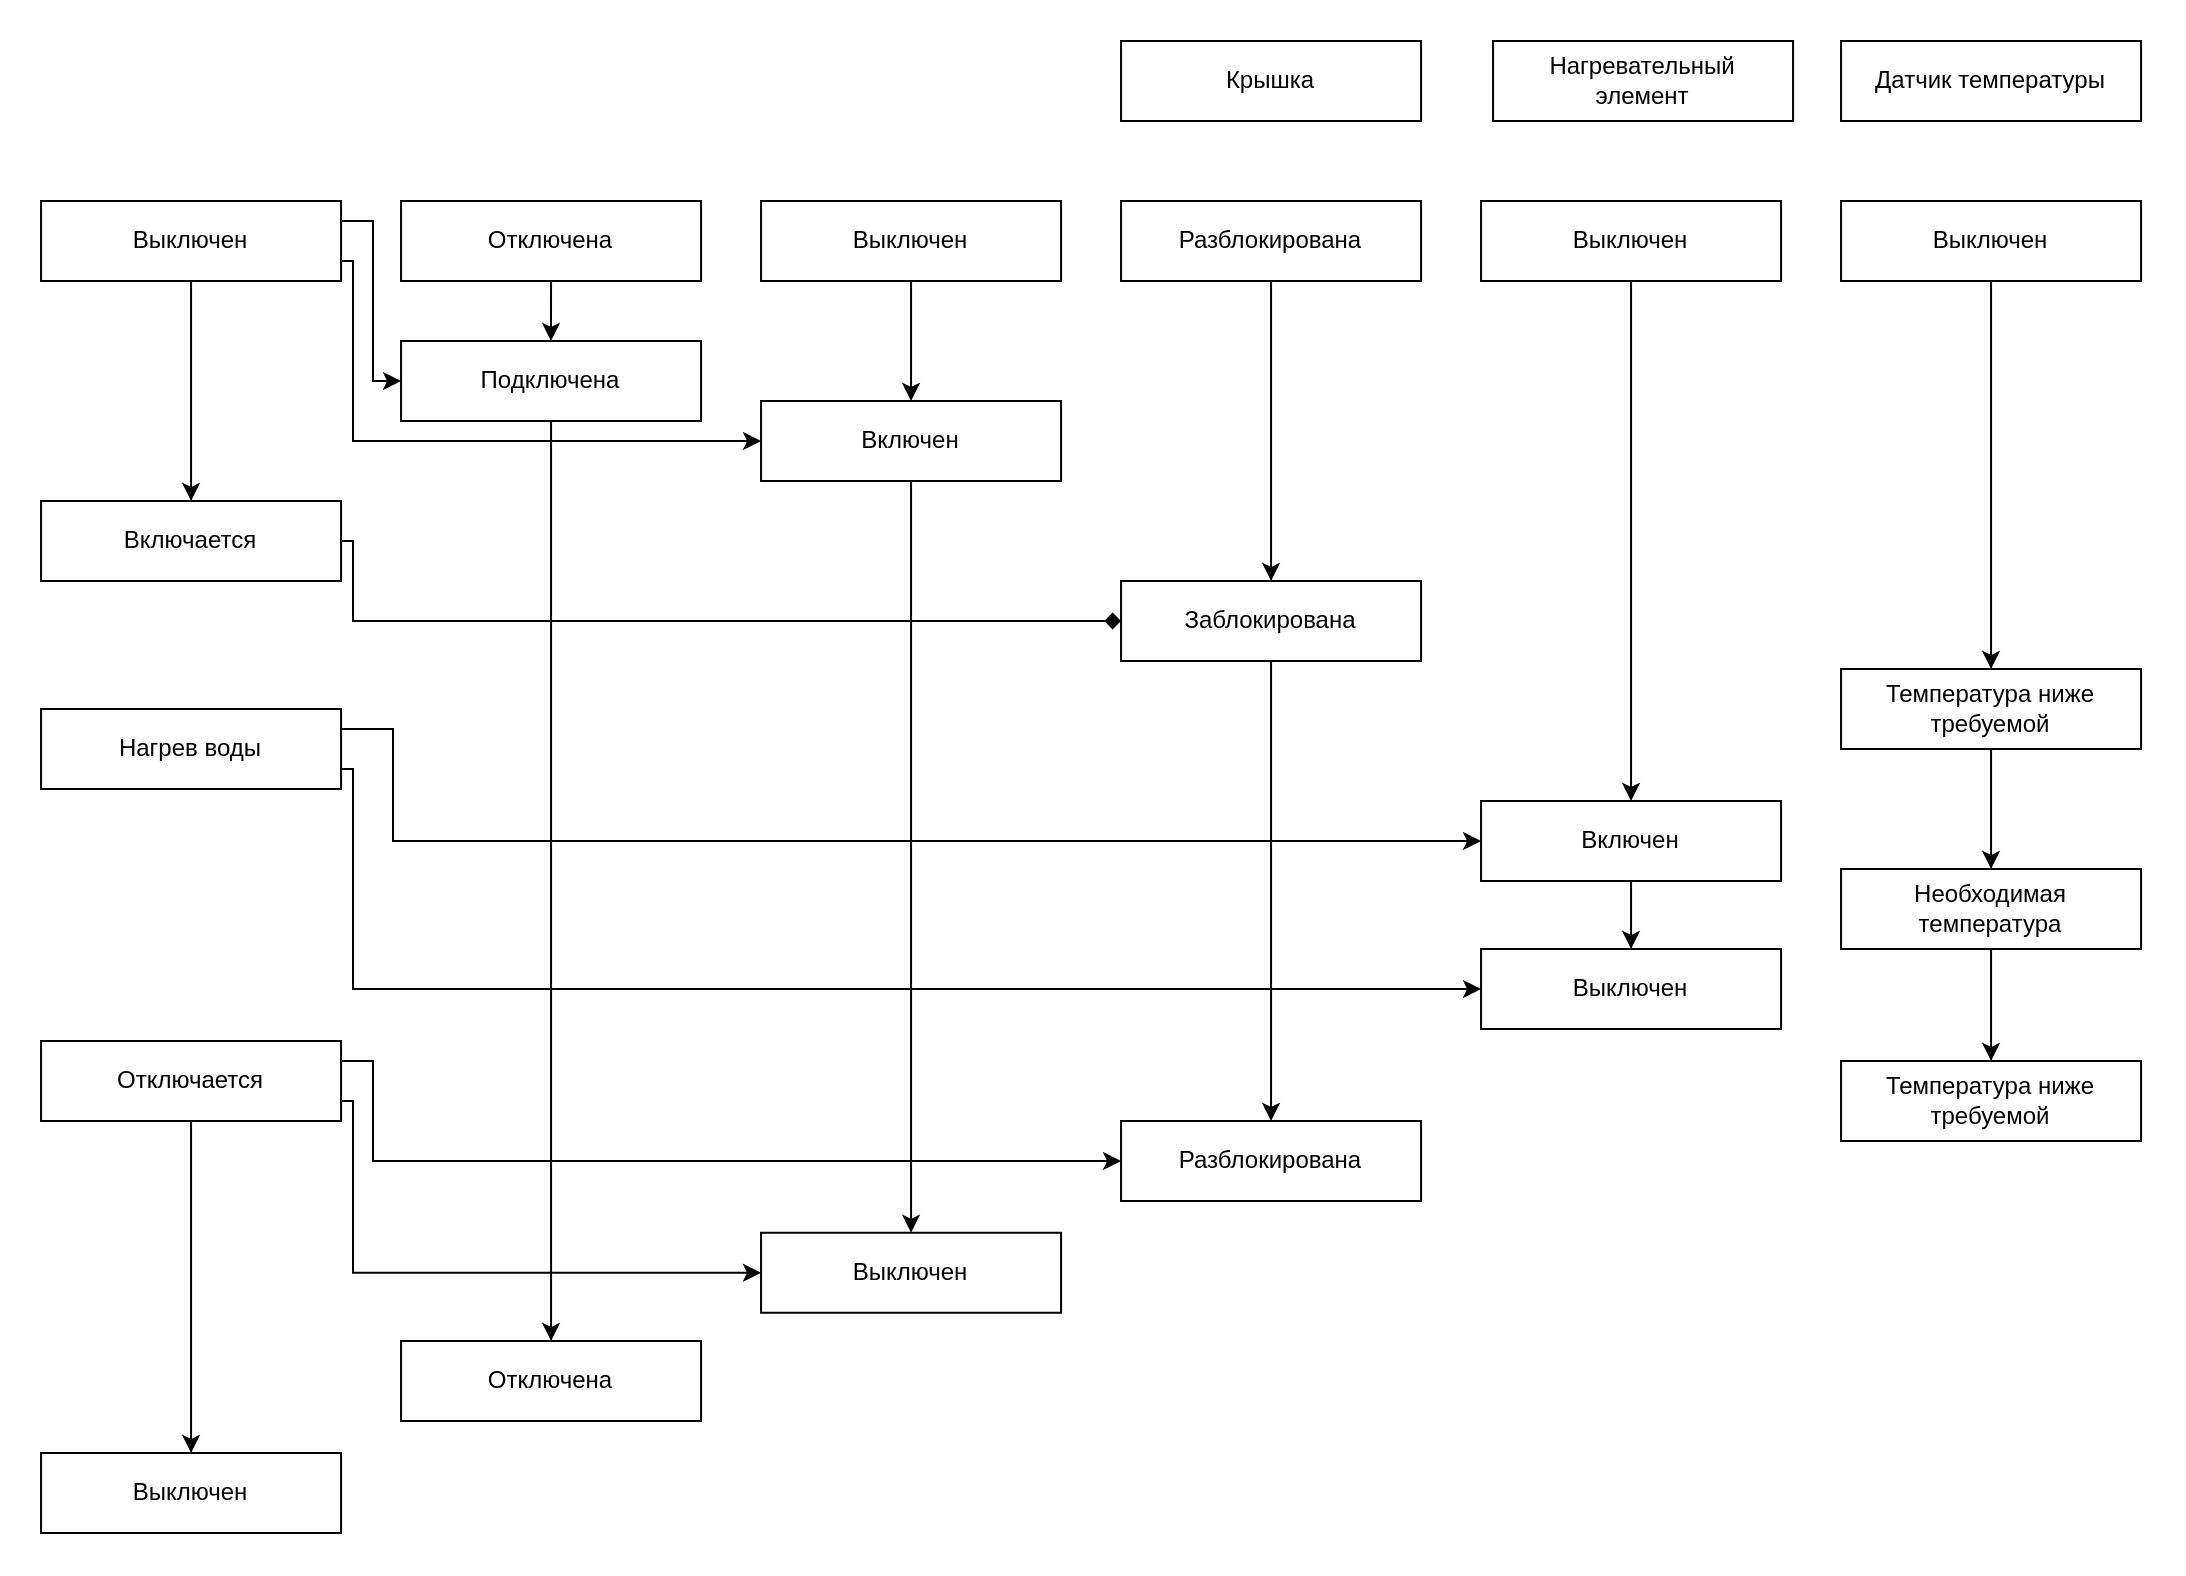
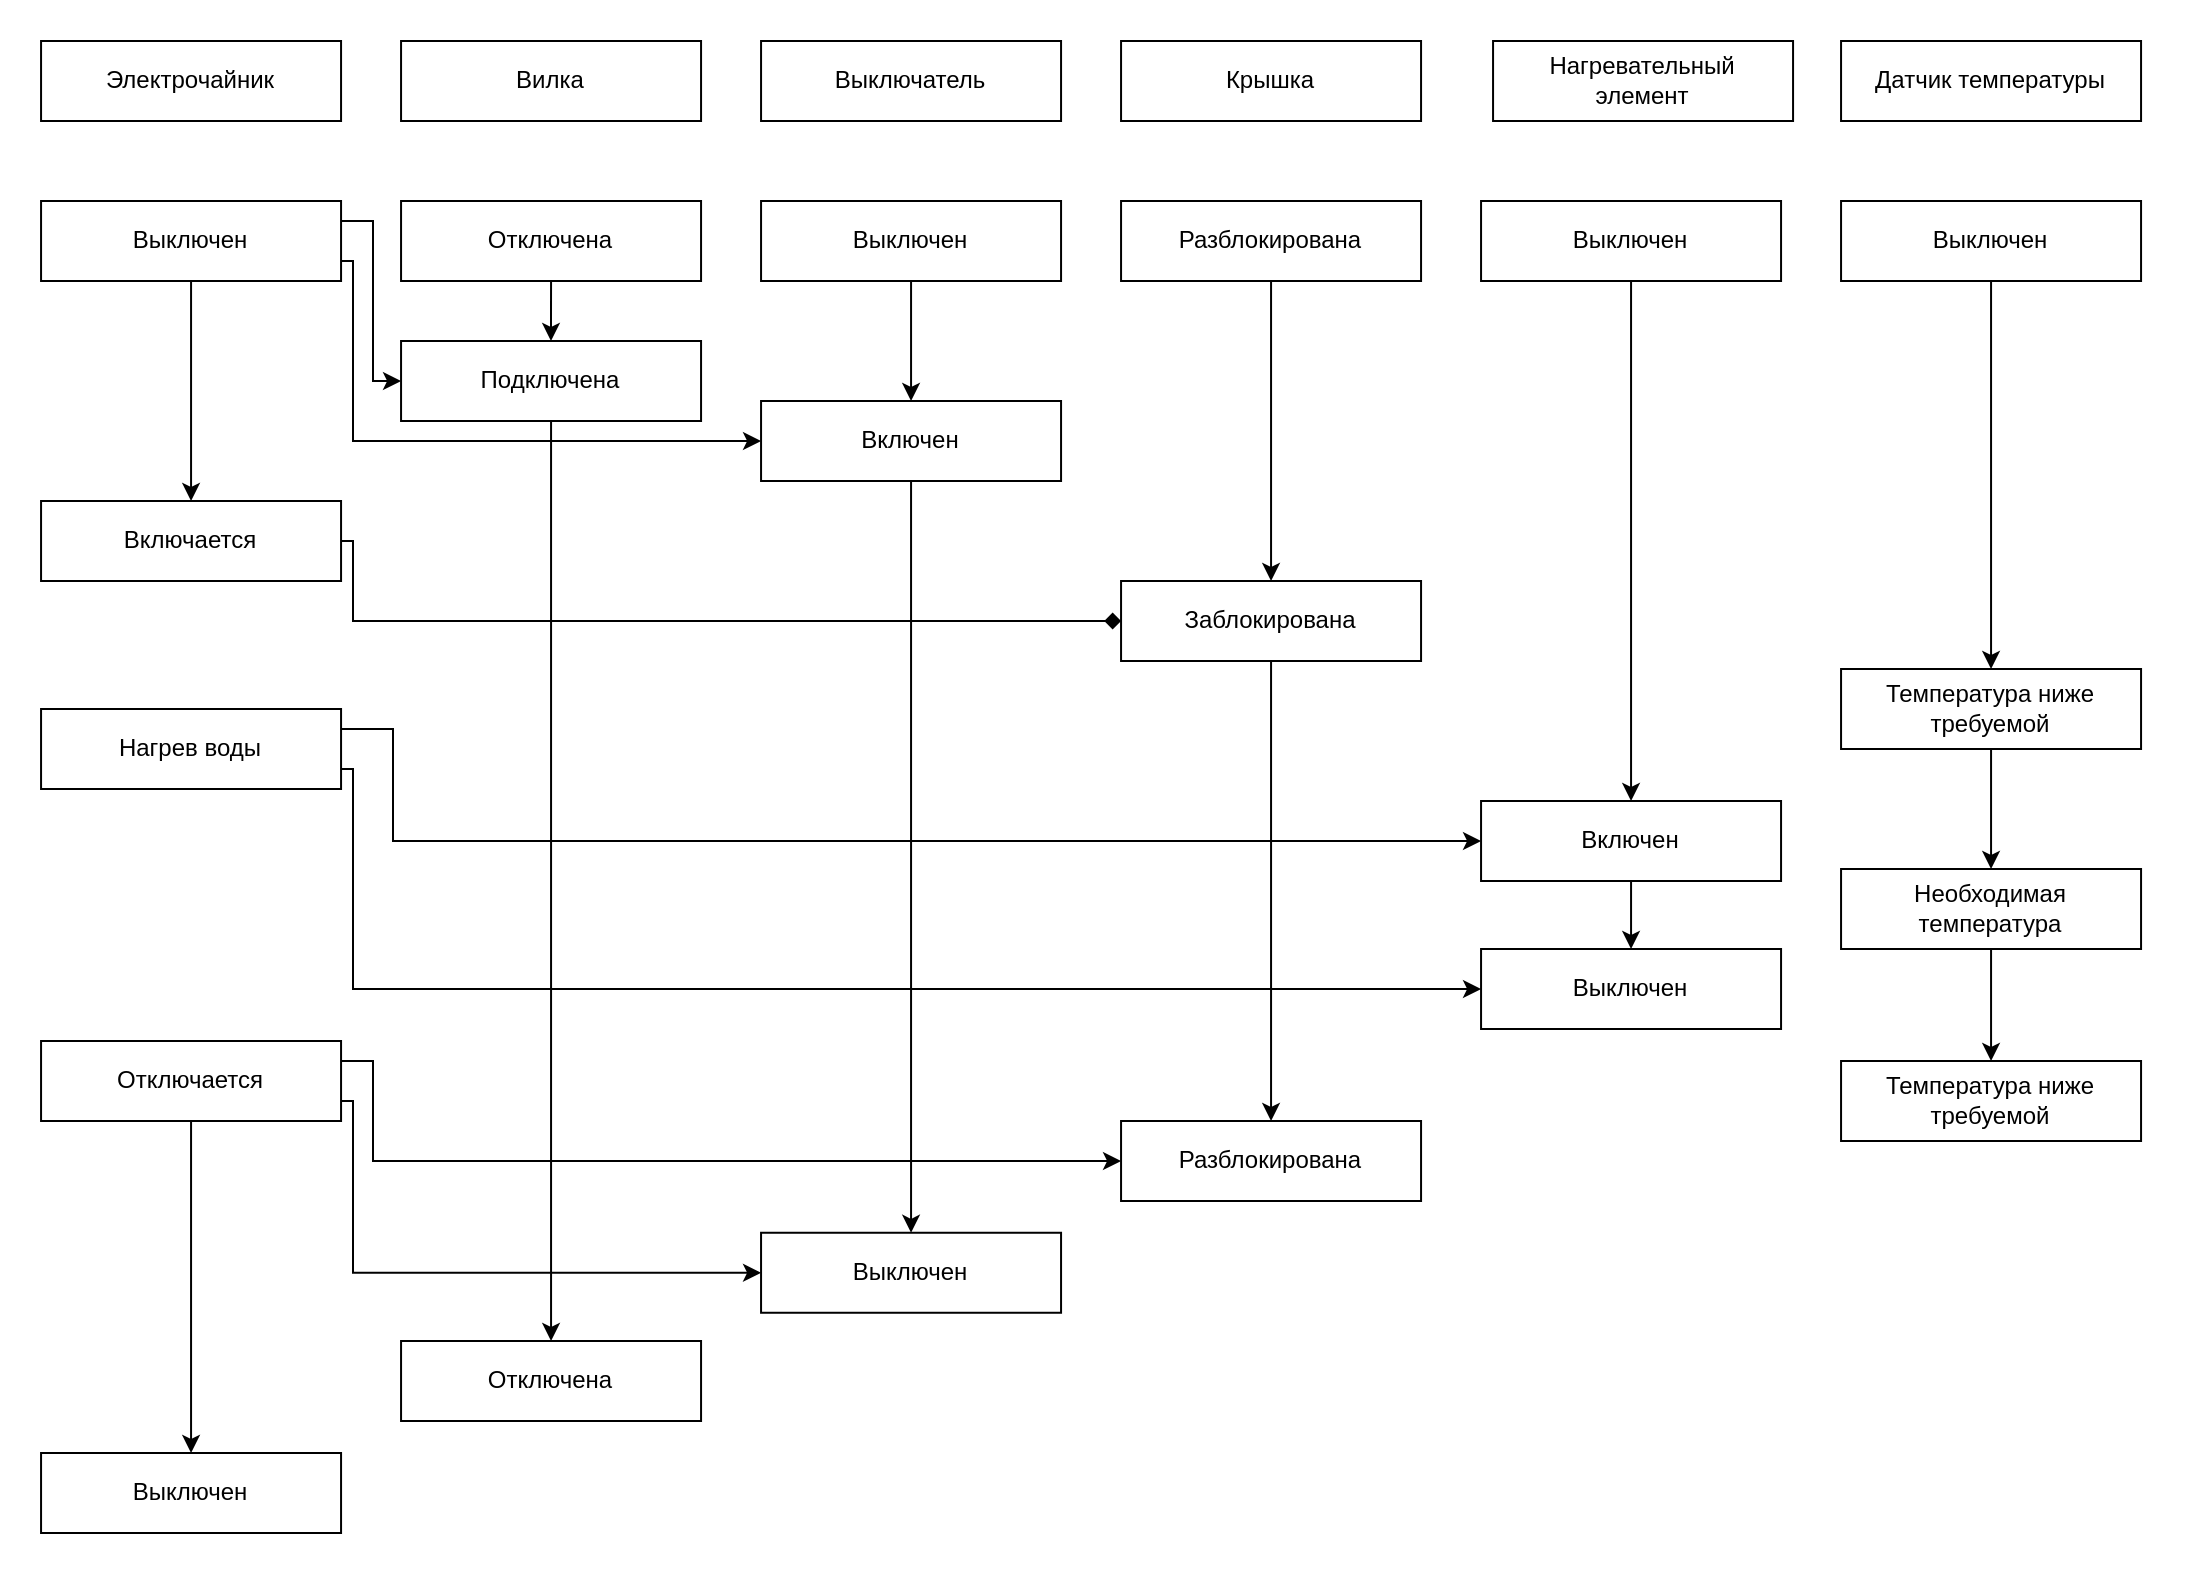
node "Электрочайник": added
node "Вилка": added
node "Выключатель": added
